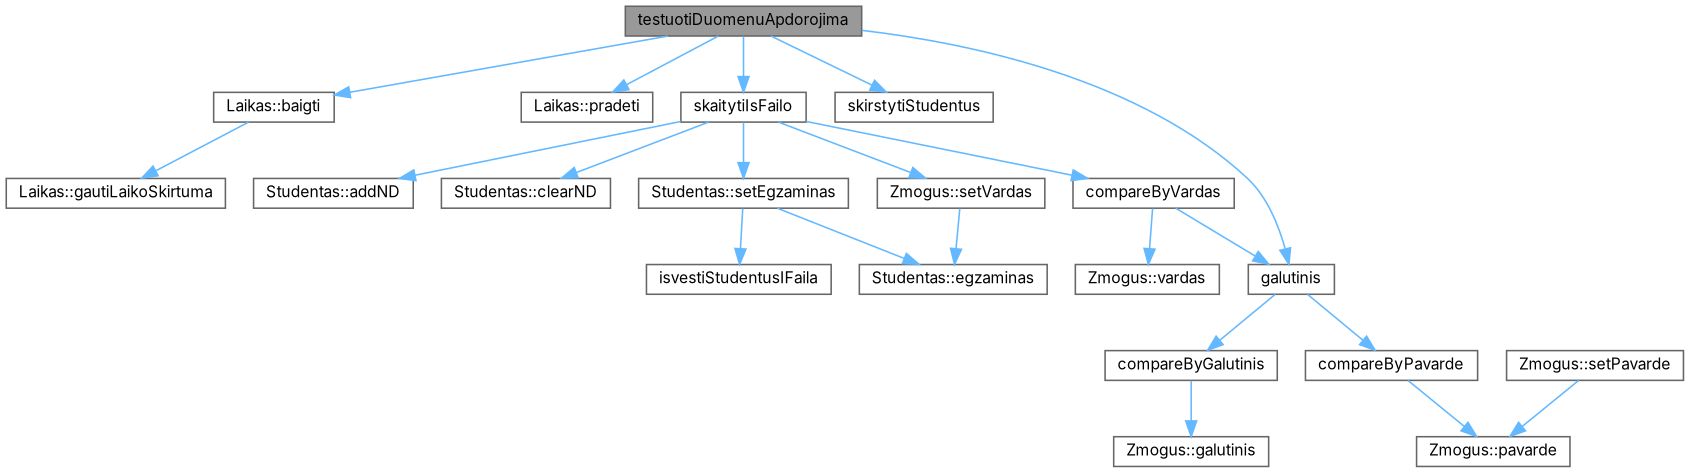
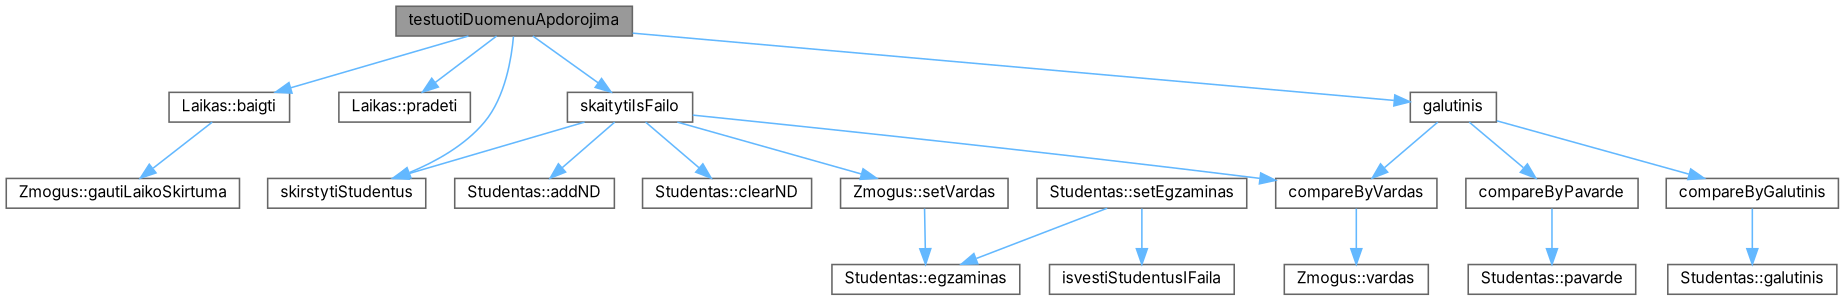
edge "skaitytiIsFailo" -> "Studentas::setEgzaminas": now "skaitytiIsFailo" -> "skirstytiStudentus"
node "Laikas::gautiLaikoSkirtuma": label "Laikas::gautiLaikoSkirtuma" -> "Zmogus::gautiLaikoSkirtuma"
edge "compareByVardas" -> "galutinis": reversed
node "Zmogus::setPavarde": removed
node "Zmogus::galutinis": label "Zmogus::galutinis" -> "Studentas::galutinis"
node "Zmogus::pavarde": label "Zmogus::pavarde" -> "Studentas::pavarde"
